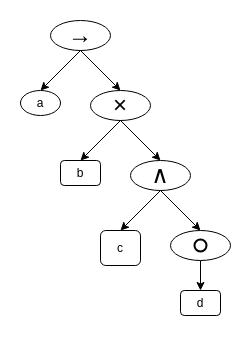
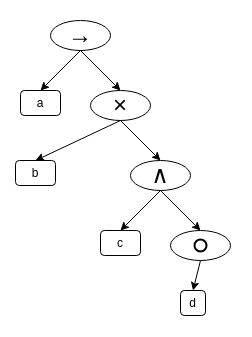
node "a": shape ellipse -> rounded rectangle
node "b": moved (81, 173) -> (36, 173)
node "c": size 40x35 -> 40x25
node "d": size 40x25 -> 25x25
